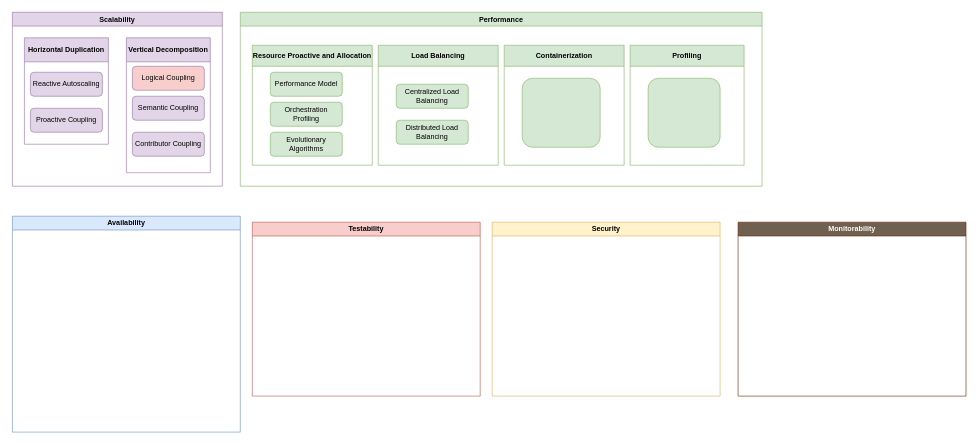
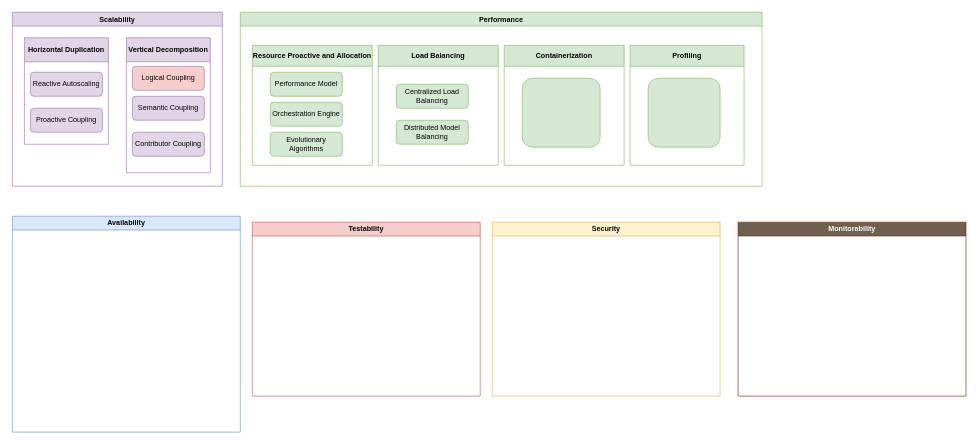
node "Orchestration Profiling": label "Orchestration Profiling" -> "Orchestration Engine"
node "Distributed Load Balancing": label "Distributed Load Balancing" -> "Distributed Model Balancing"
